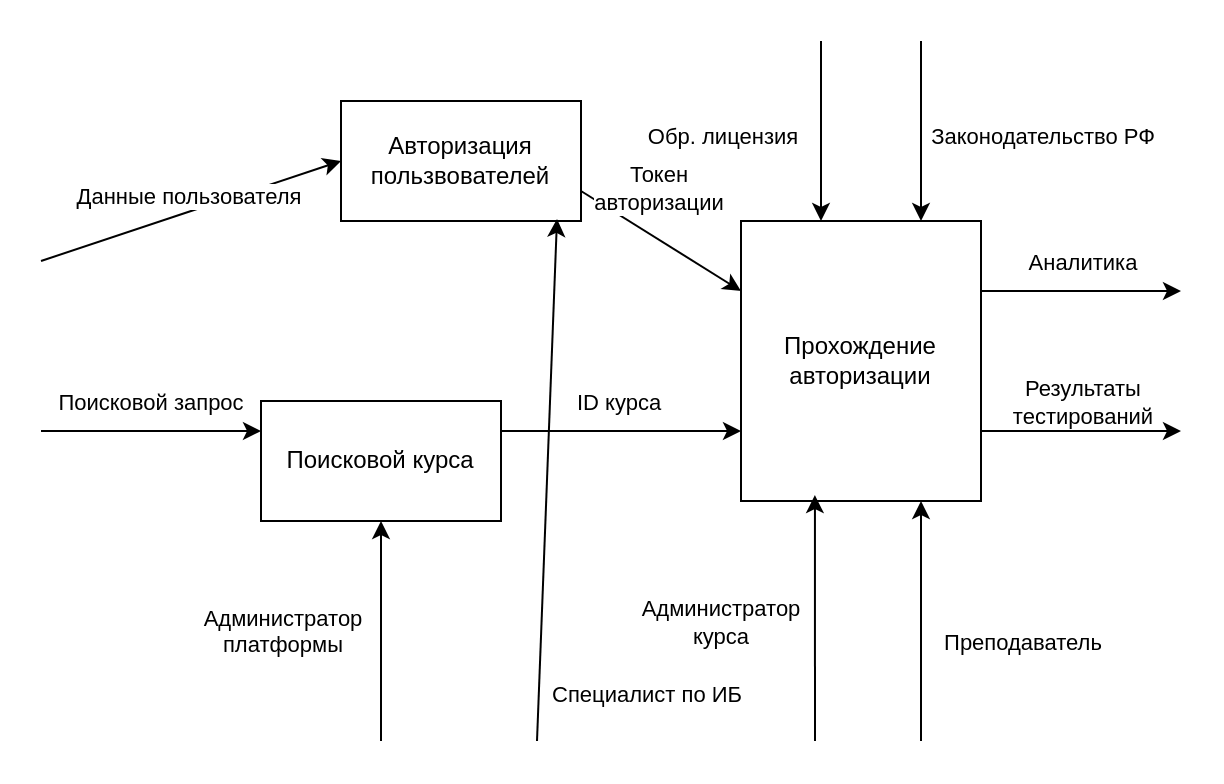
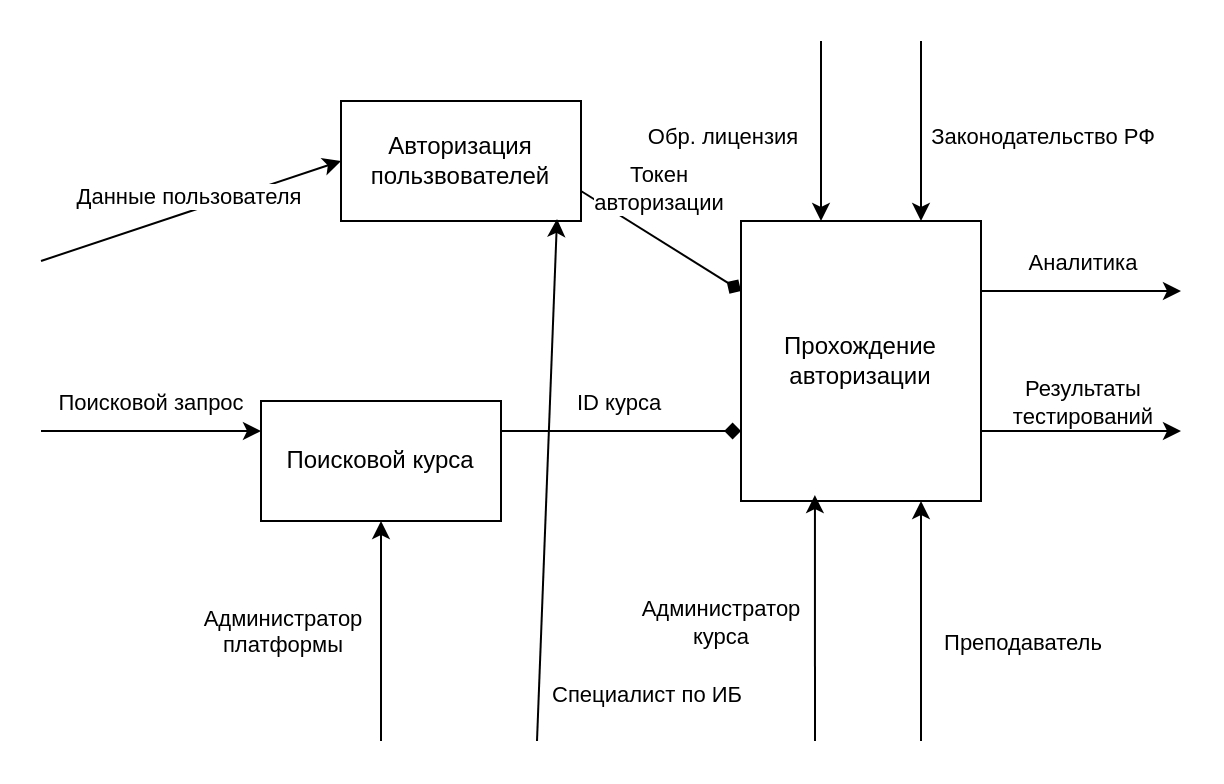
edge "Авторизация пользвователей" -> "Прохождение авторизации": arrowhead classic -> diamond
edge "Поисковой курса" -> "Прохождение авторизации": arrowhead classic -> diamond
